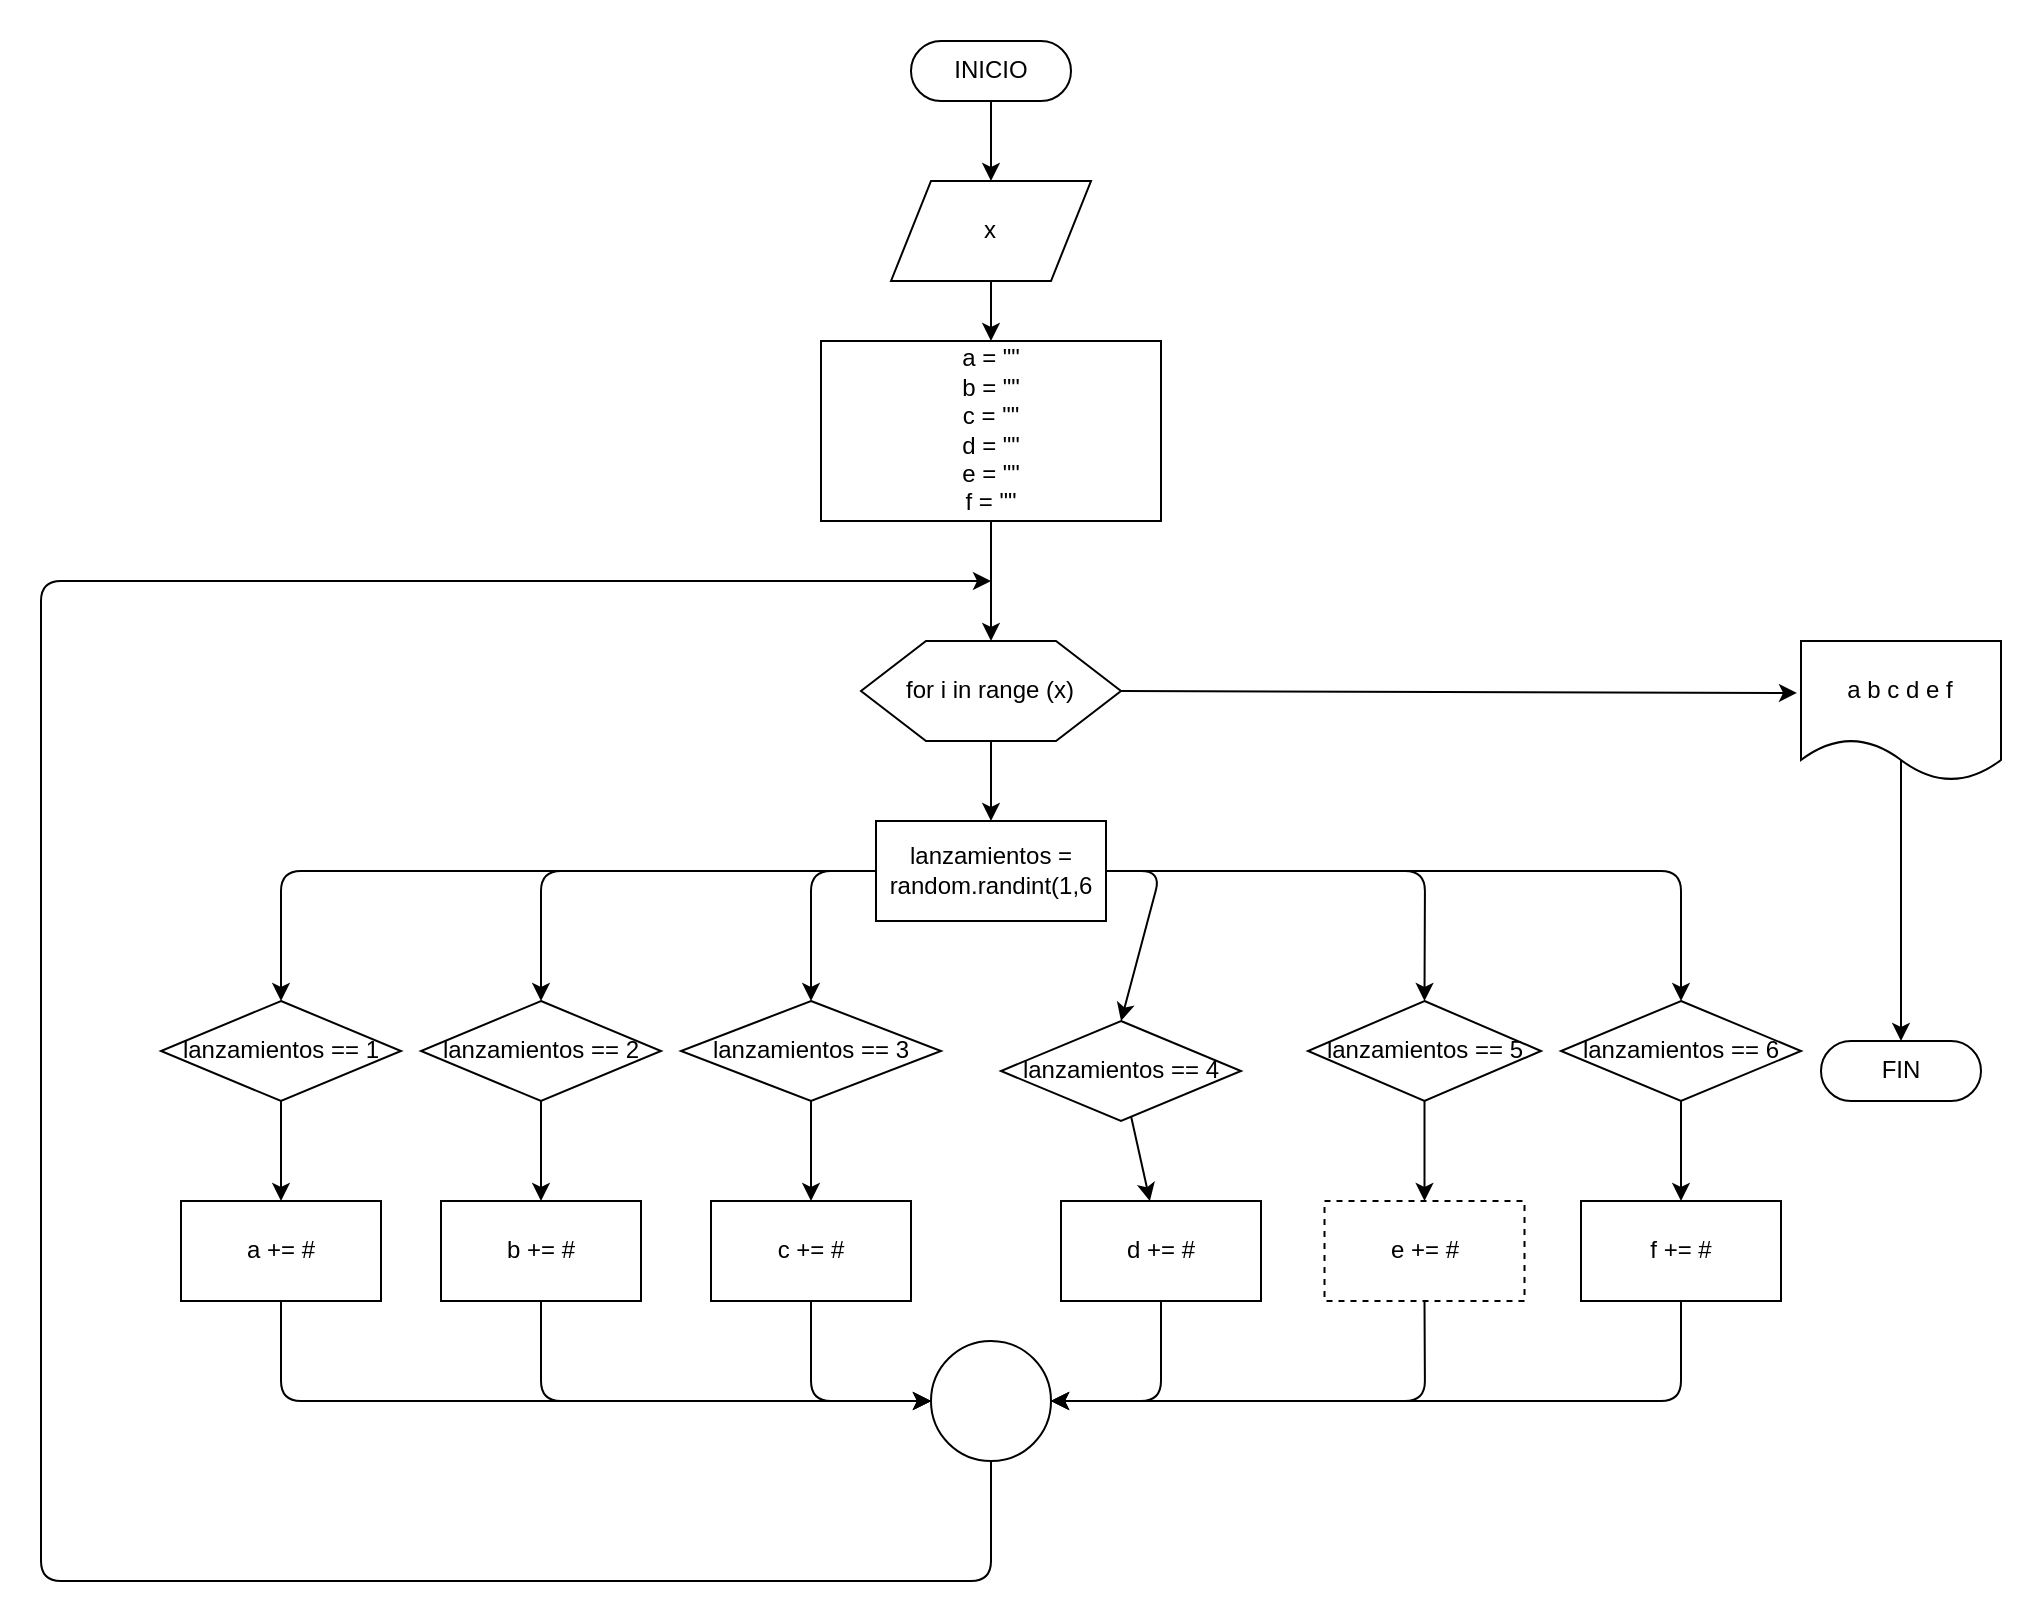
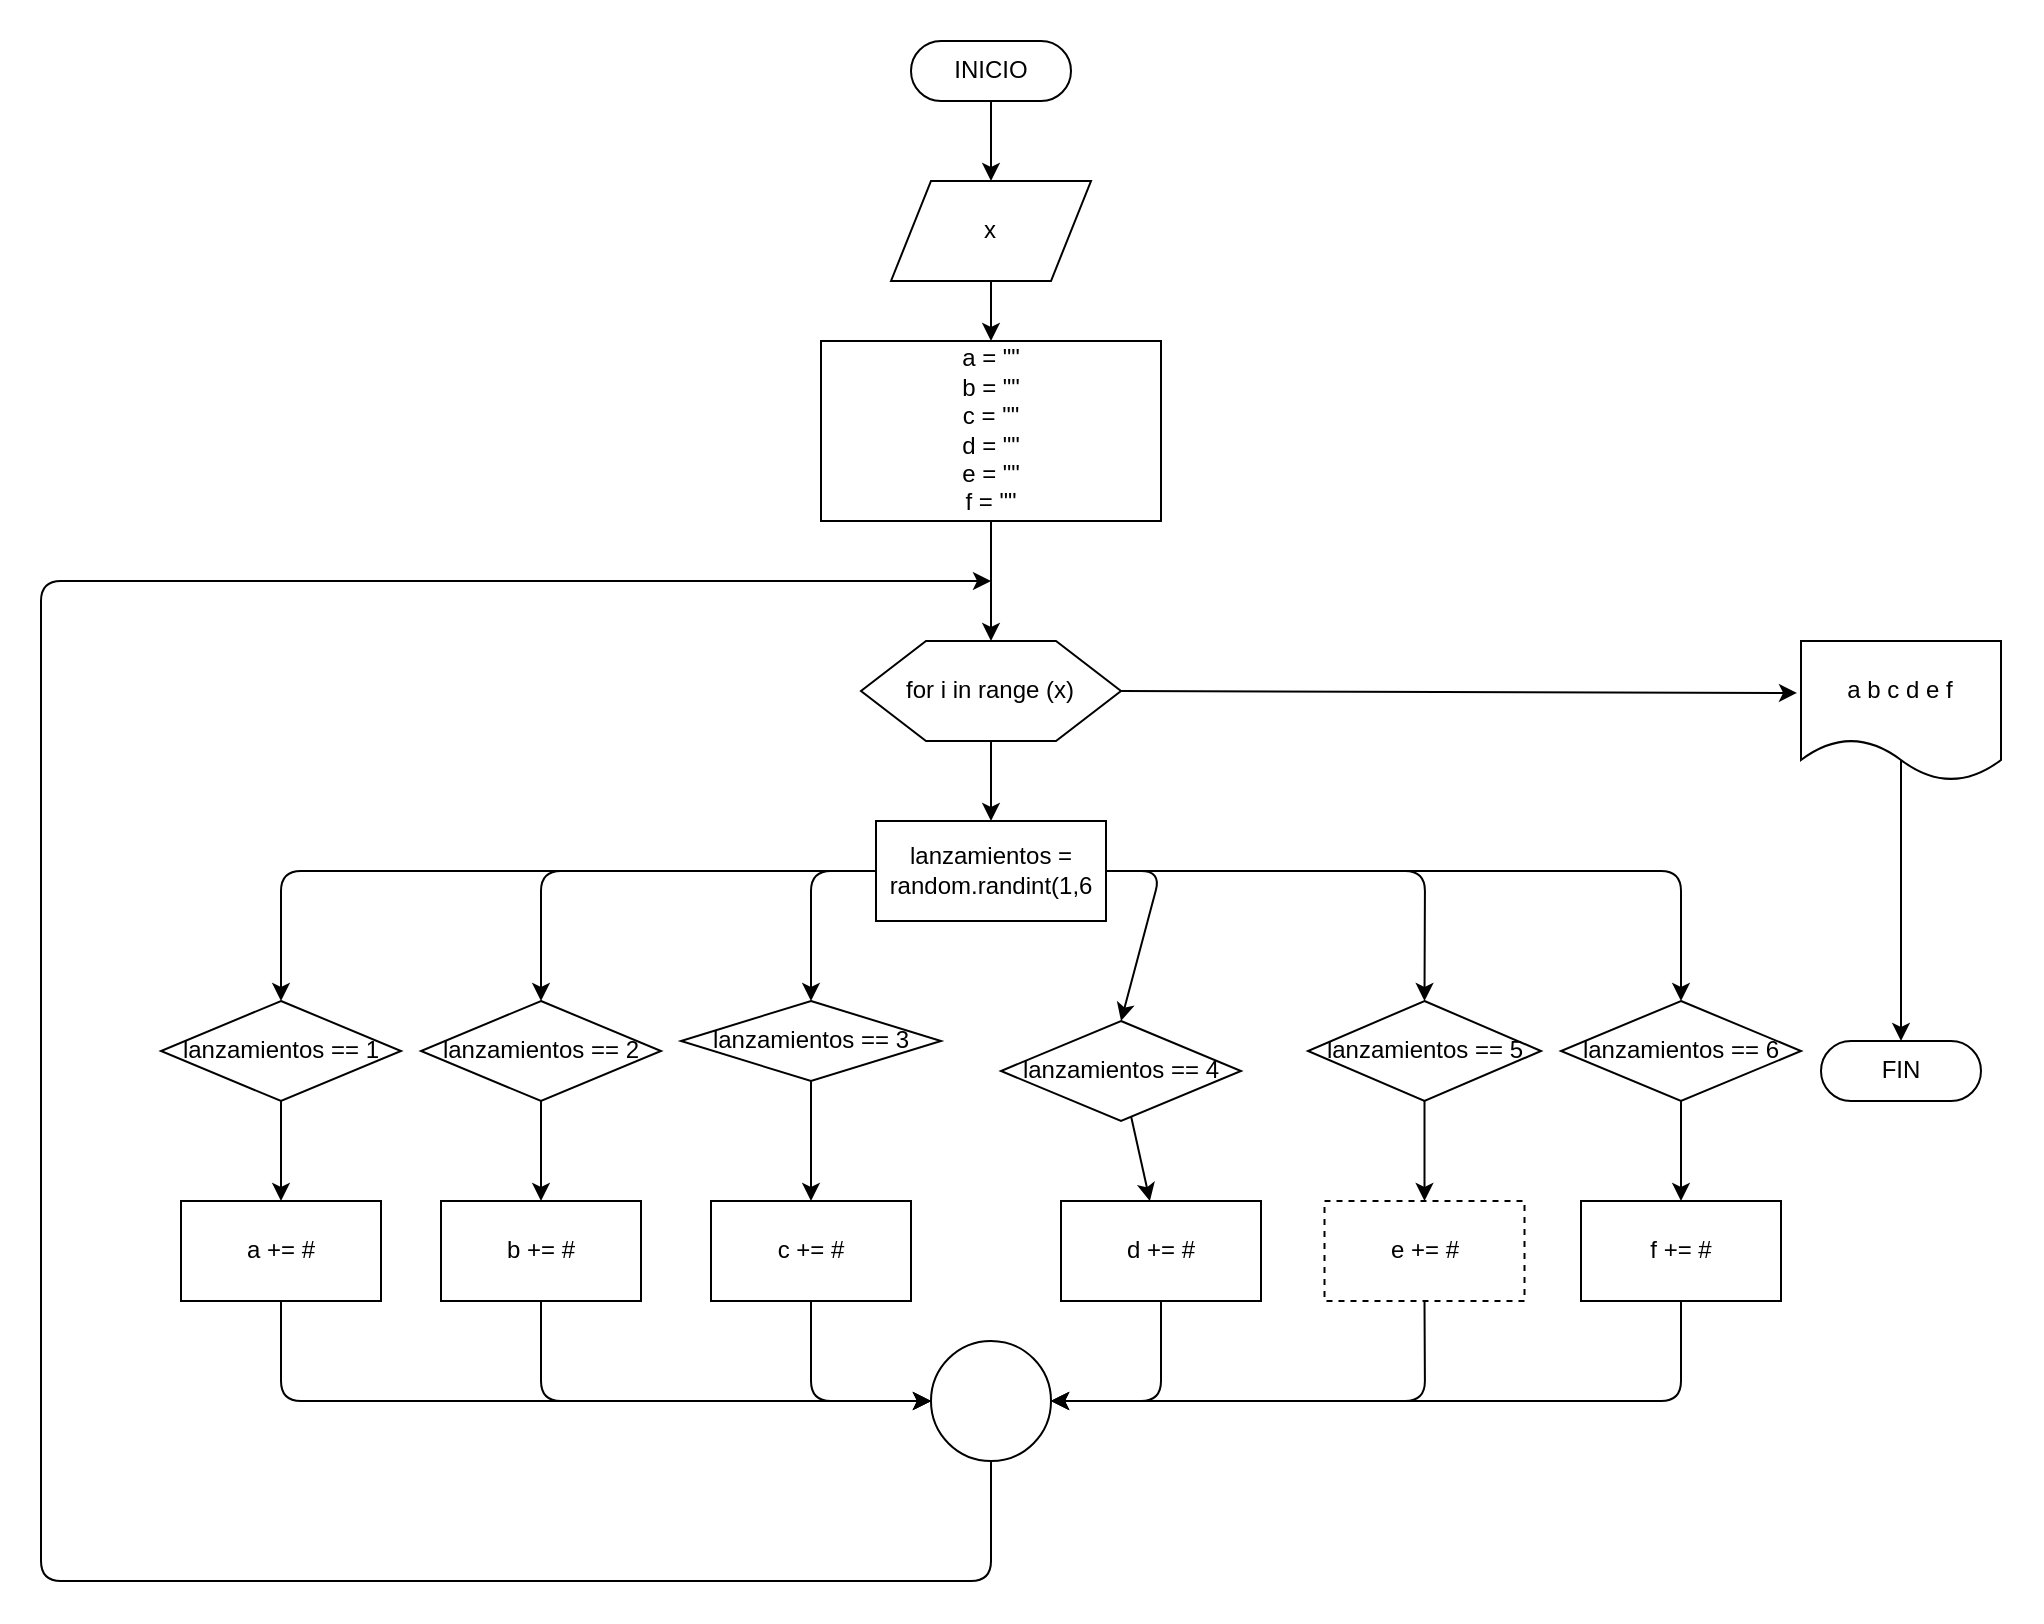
node "lanzamientos == 3": size 260x100 -> 260x80
